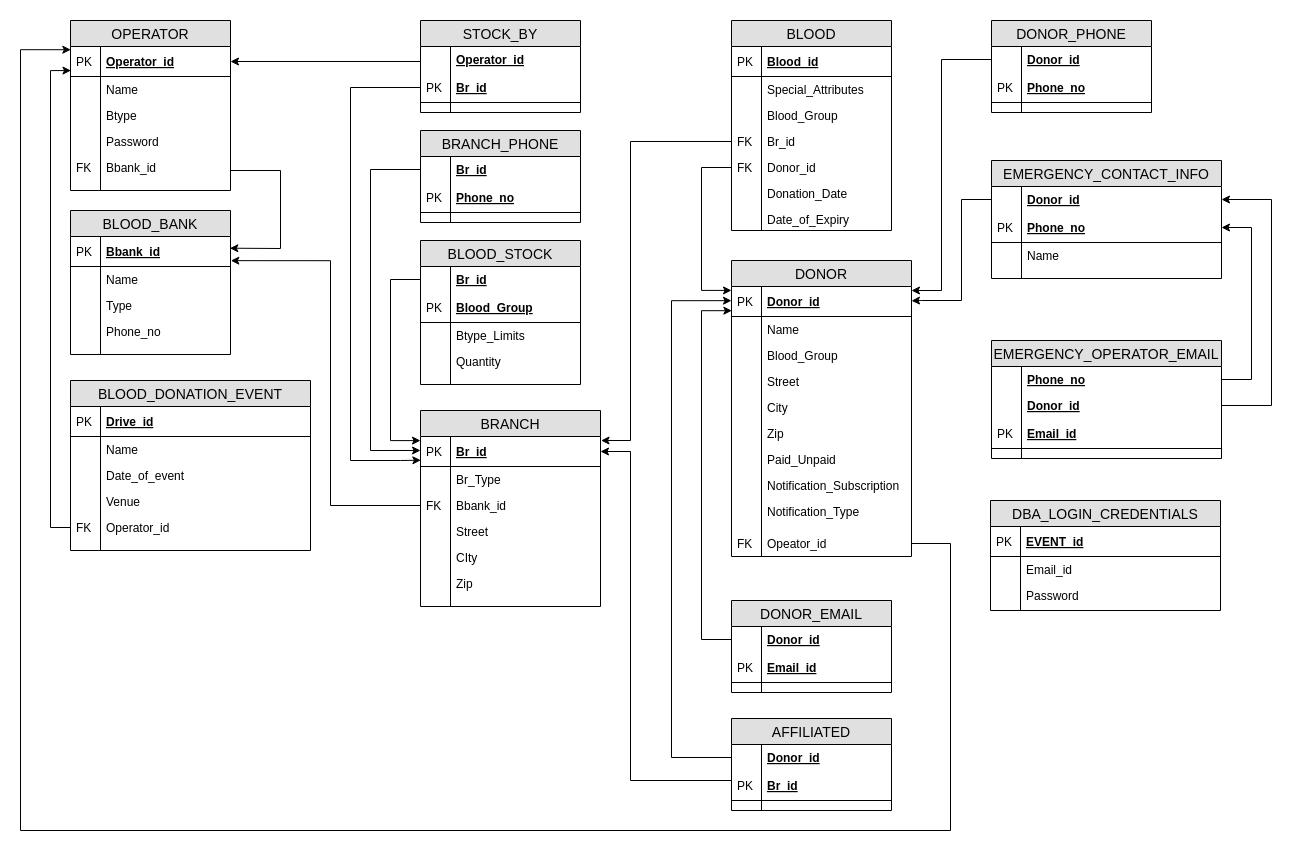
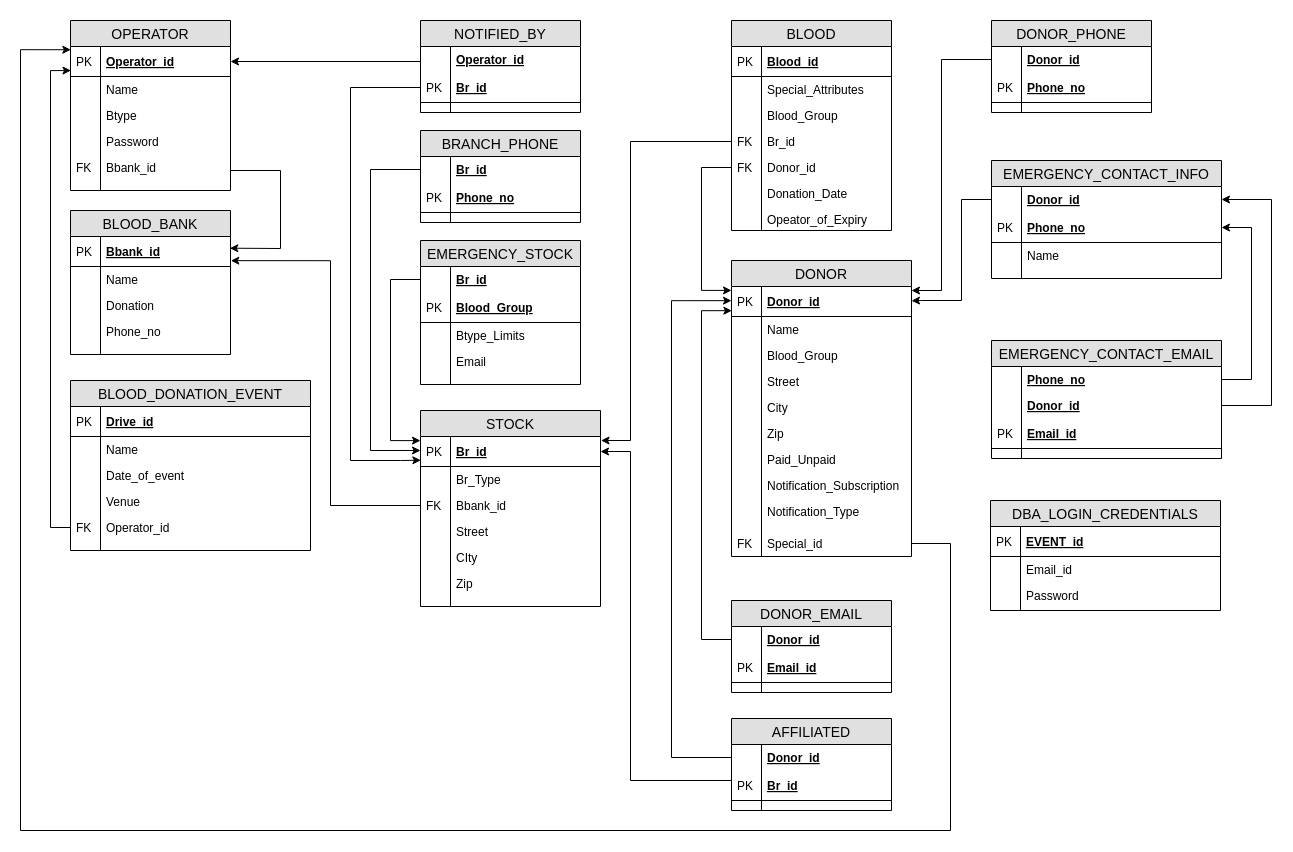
node "STOCK_BY": label "STOCK_BY" -> "NOTIFIED_BY"
node "Date_of_Expiry": label "Date_of_Expiry" -> "Opeator_of_Expiry"
node "BLOOD_STOCK": label "BLOOD_STOCK" -> "EMERGENCY_STOCK"
node "Type": label "Type" -> "Donation"
node "EMERGENCY_OPERATOR_EMAIL": label "EMERGENCY_OPERATOR_EMAIL" -> "EMERGENCY_CONTACT_EMAIL"
node "Quantity": label "Quantity" -> "Email"
node "BRANCH": label "BRANCH" -> "STOCK"
node "Opeator_id": label "Opeator_id" -> "Special_id"
